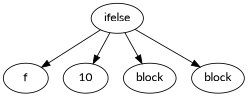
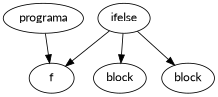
node "programa": added
node "10": removed
